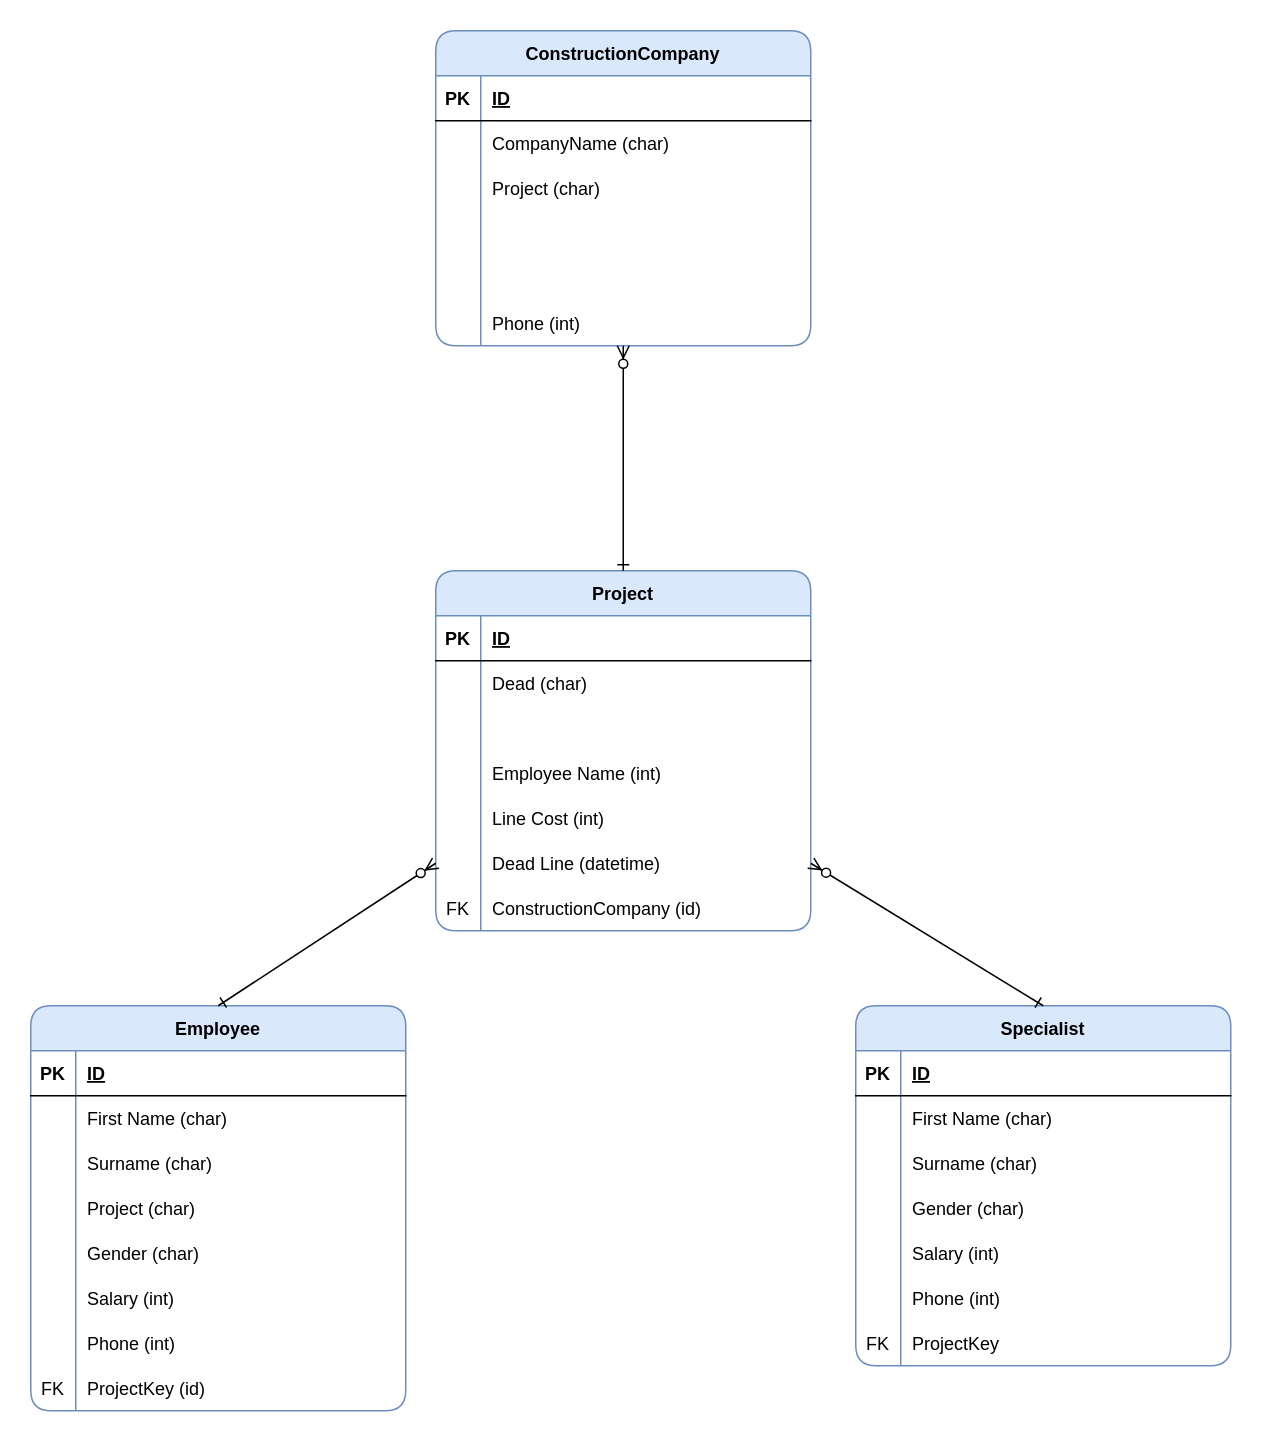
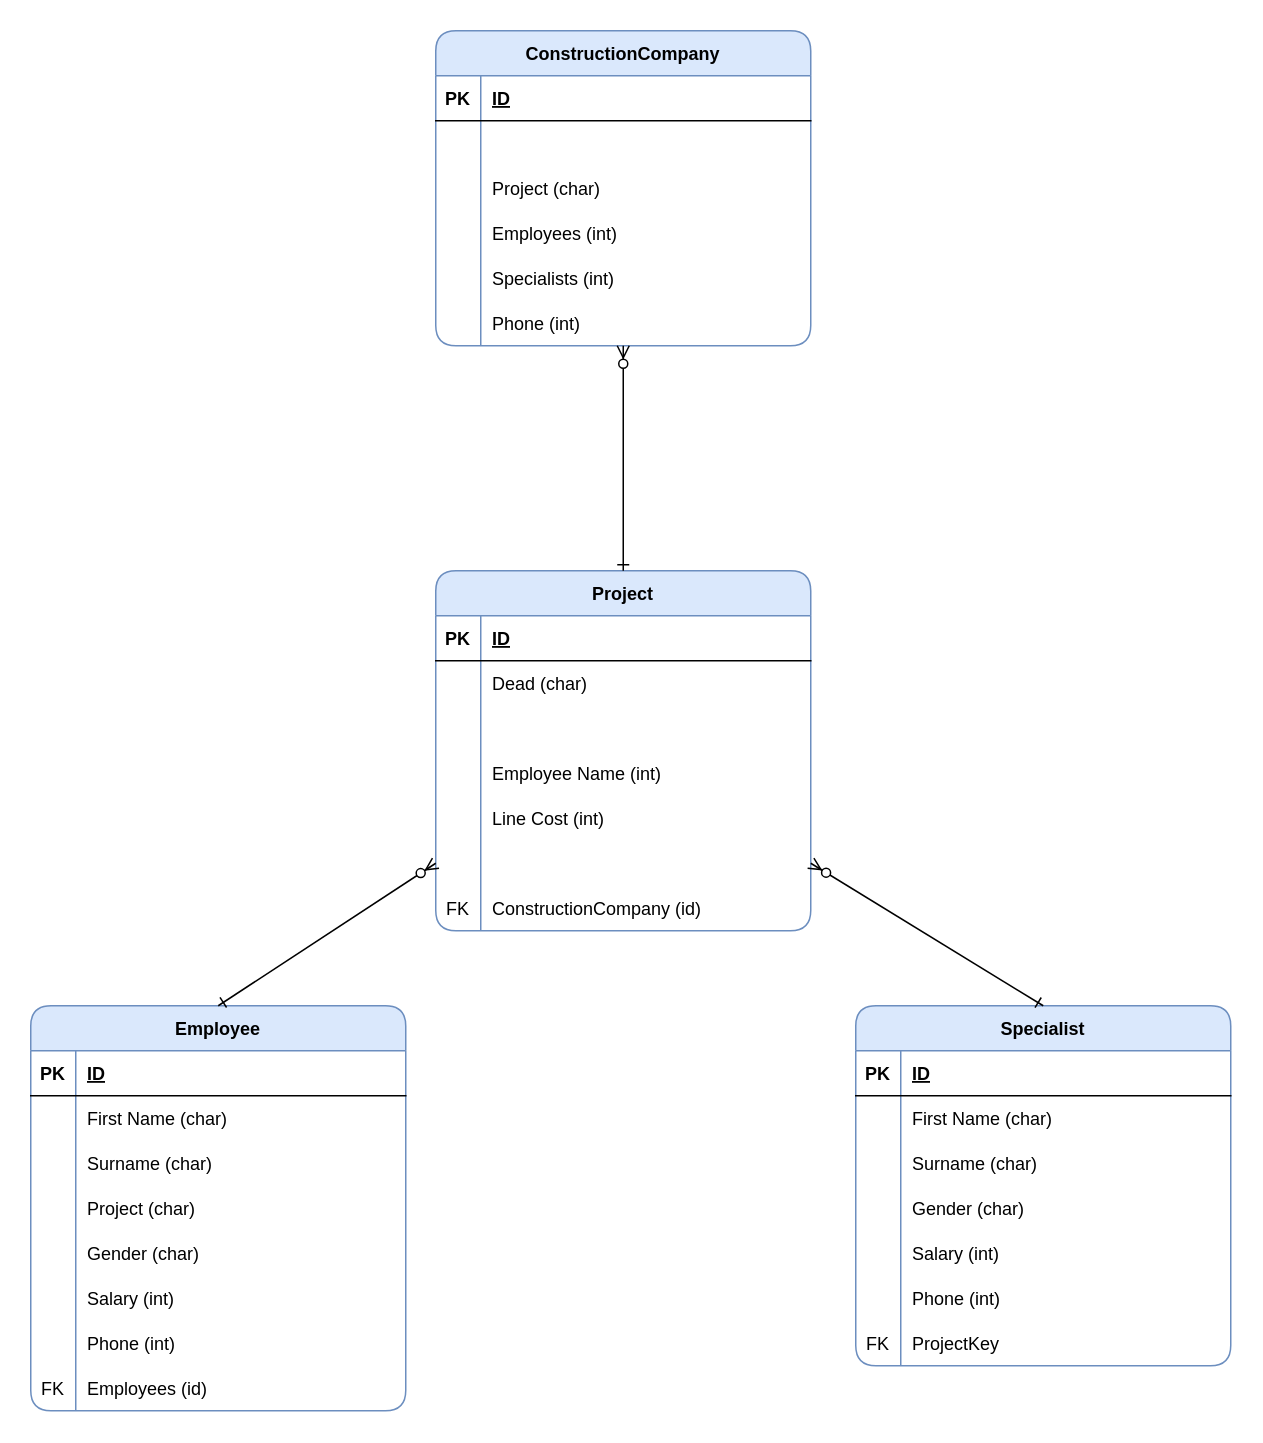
node "CompanyName (char)": removed
node "Employees (int)": added
node "Specialists (int)": added
node "Dead Line (datetime)": removed
node "ProjectKey (id)": label "ProjectKey (id)" -> "Employees (id)"
